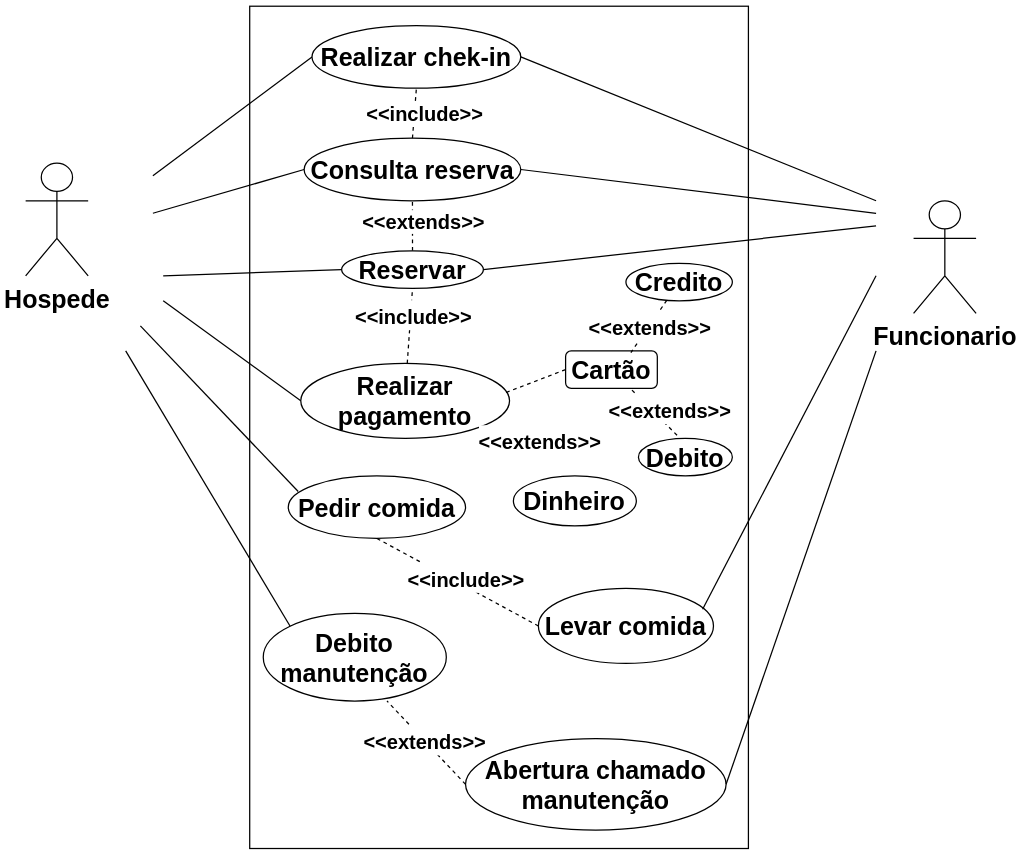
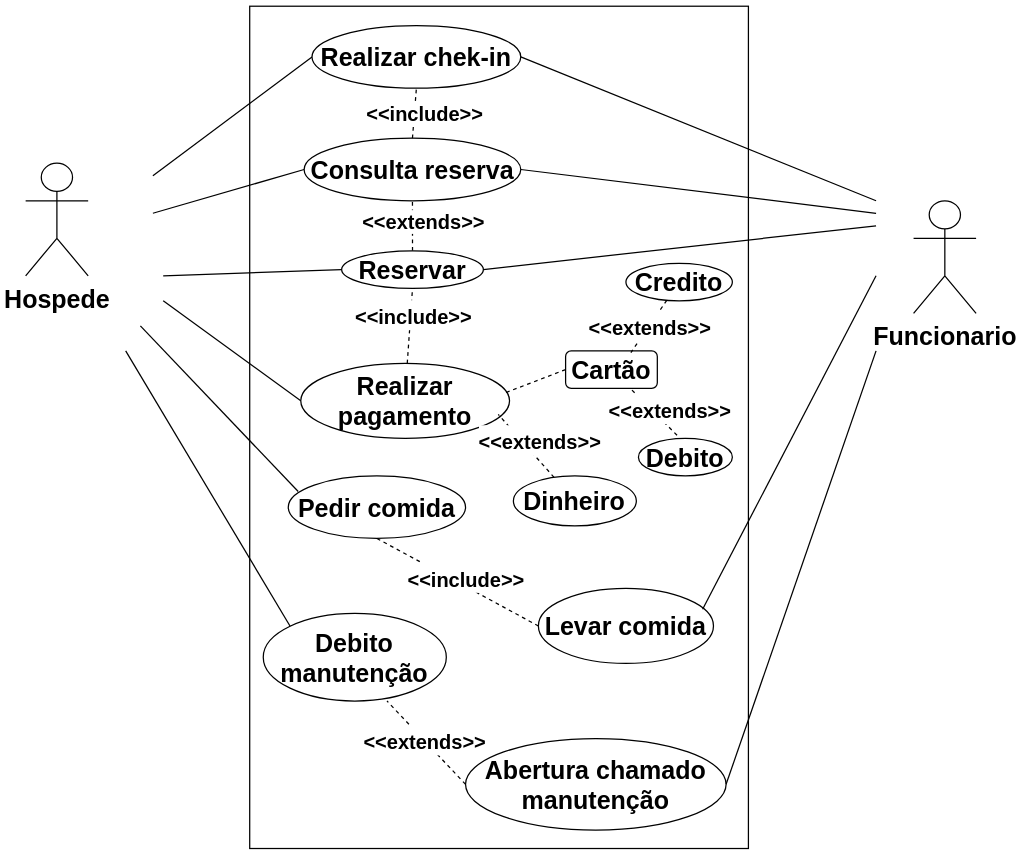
edge "Realizar pagamento" -- "Dinheiro": added
